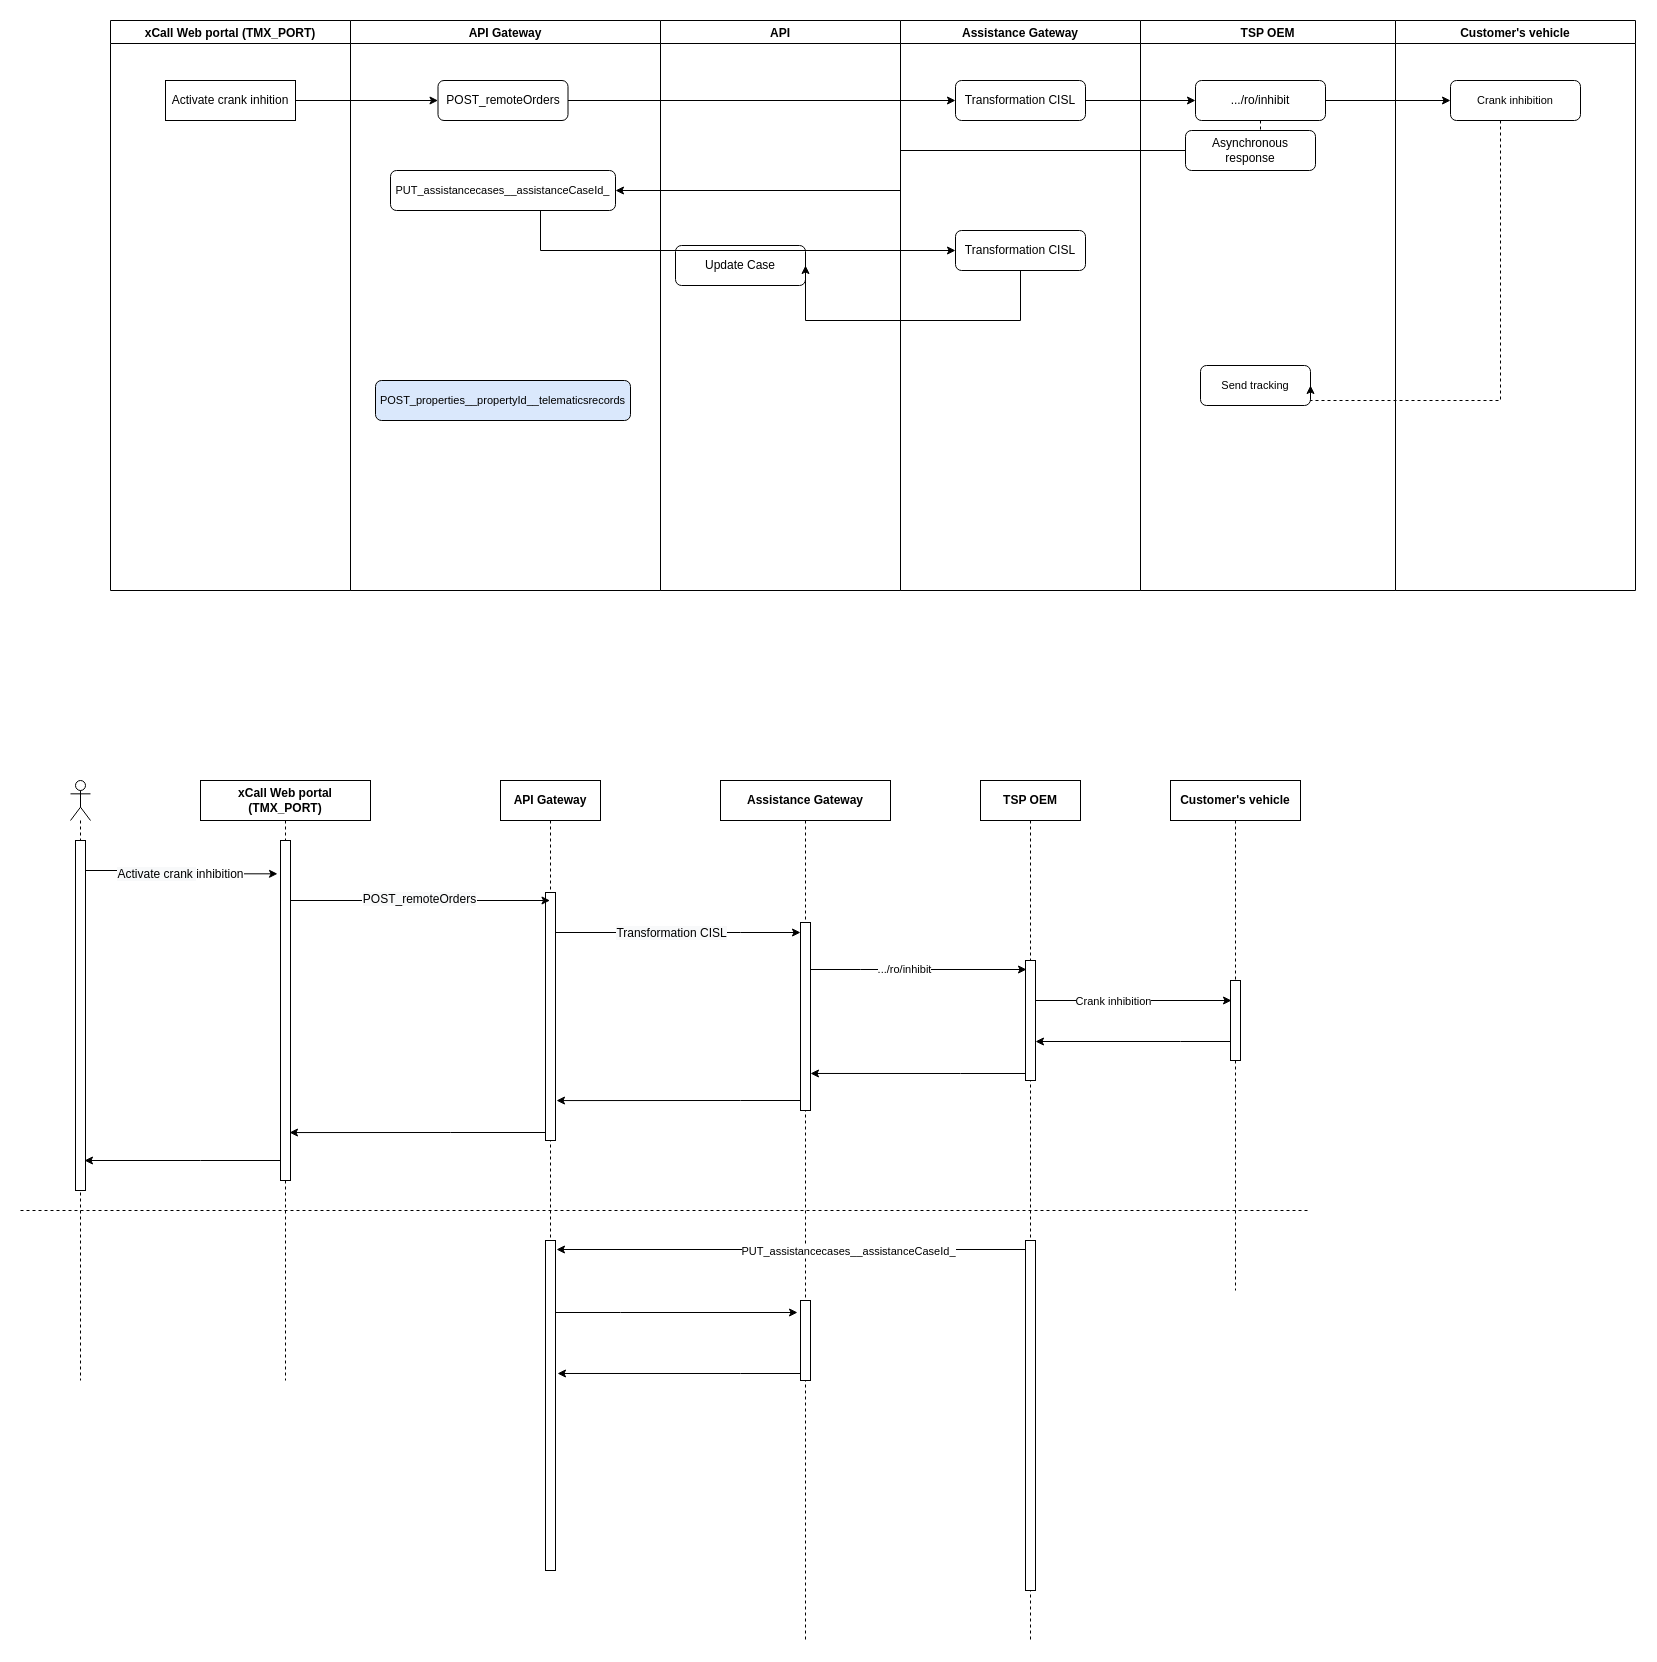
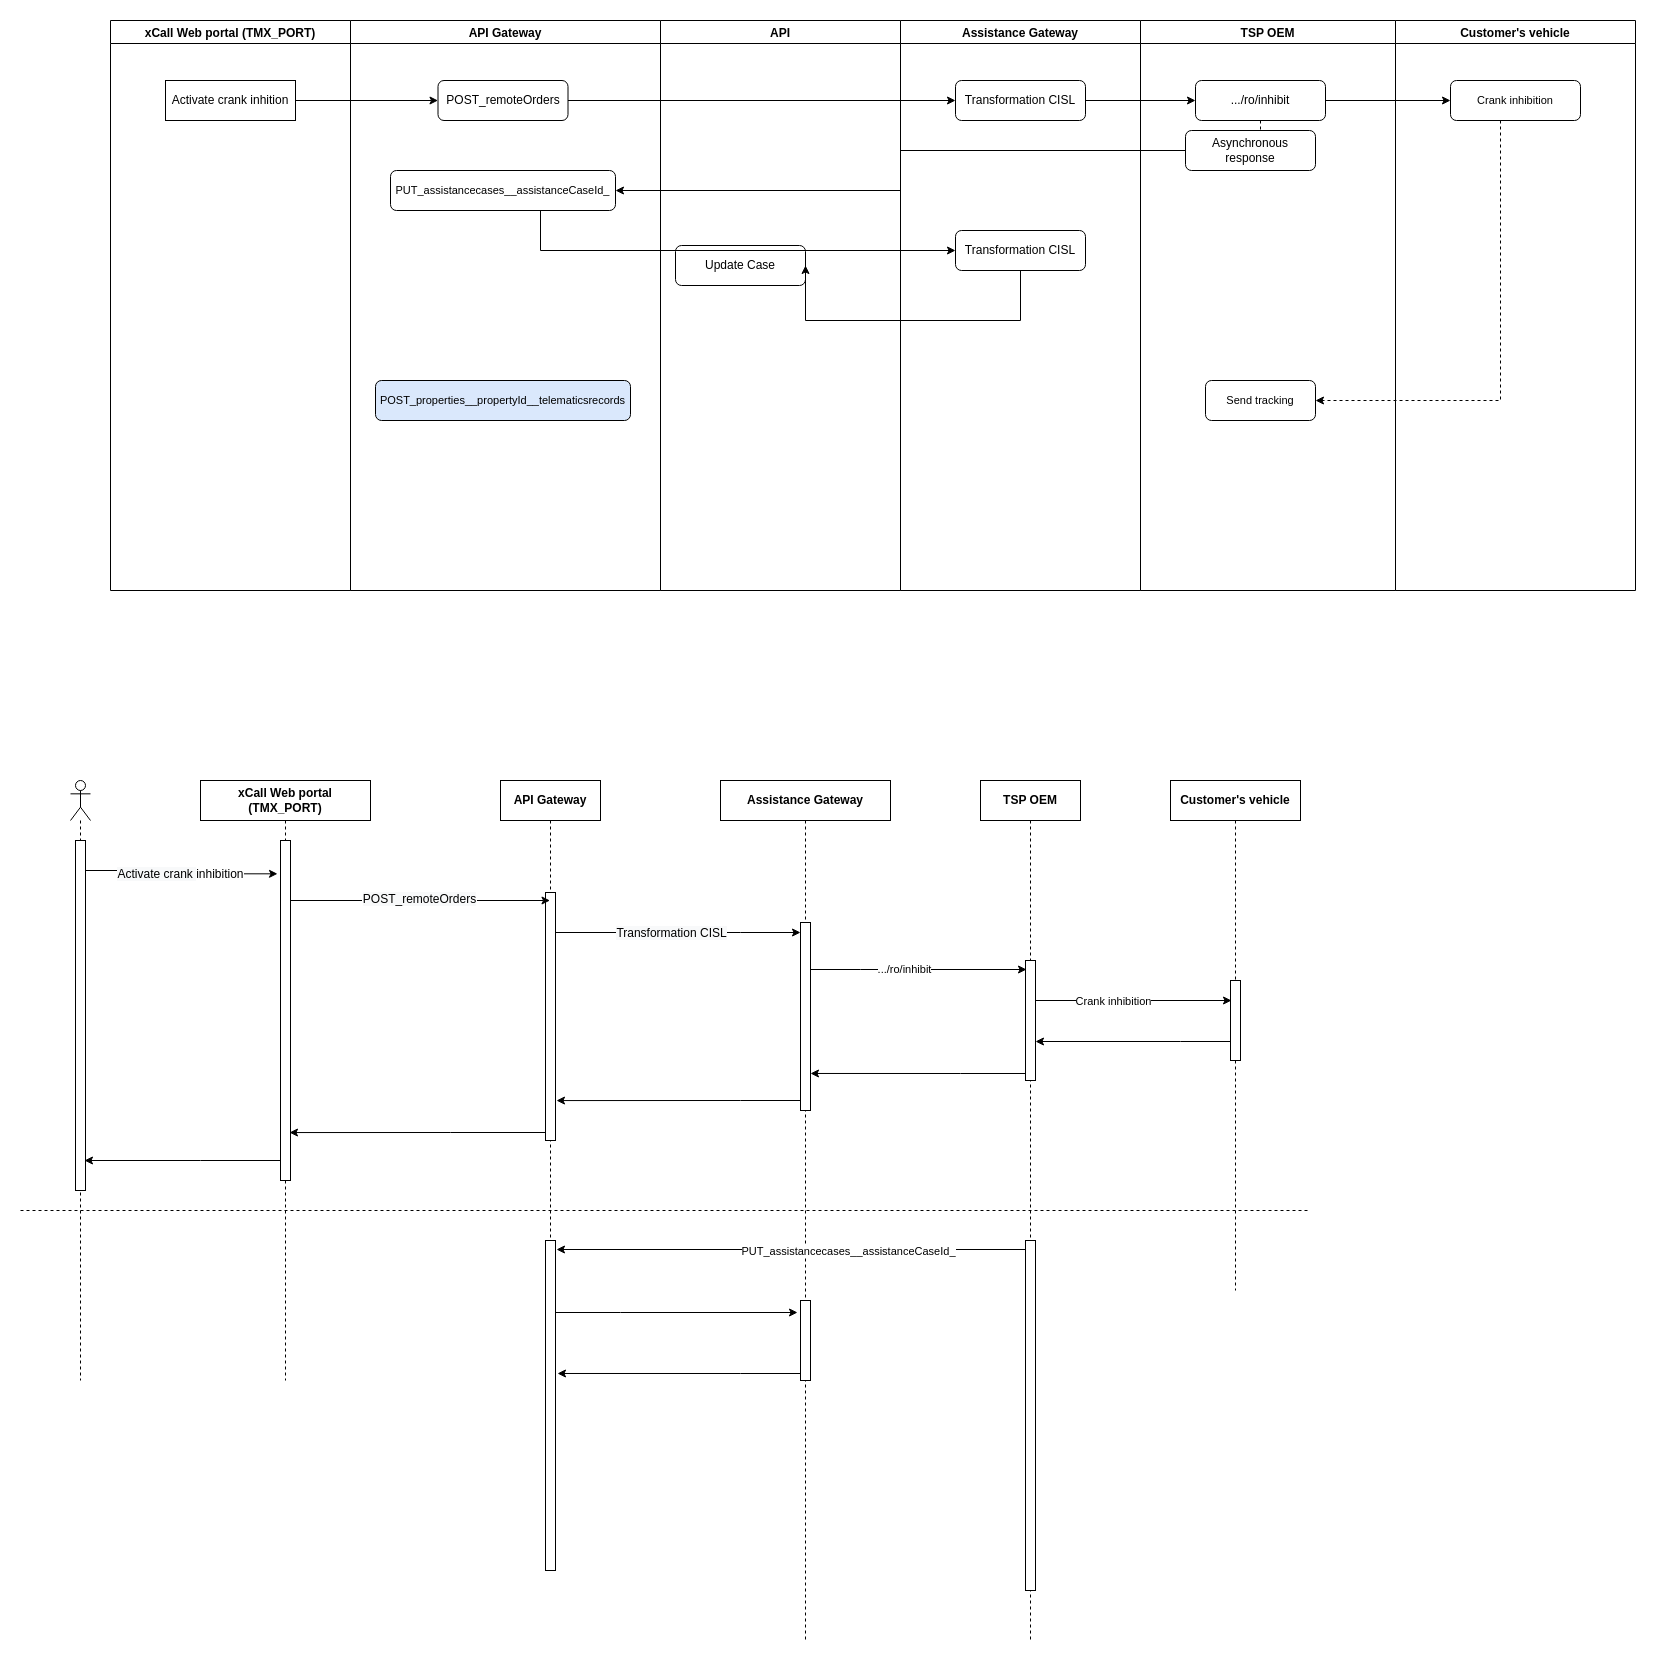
node "Send tracking": moved (1256, 386) -> (1261, 401)
